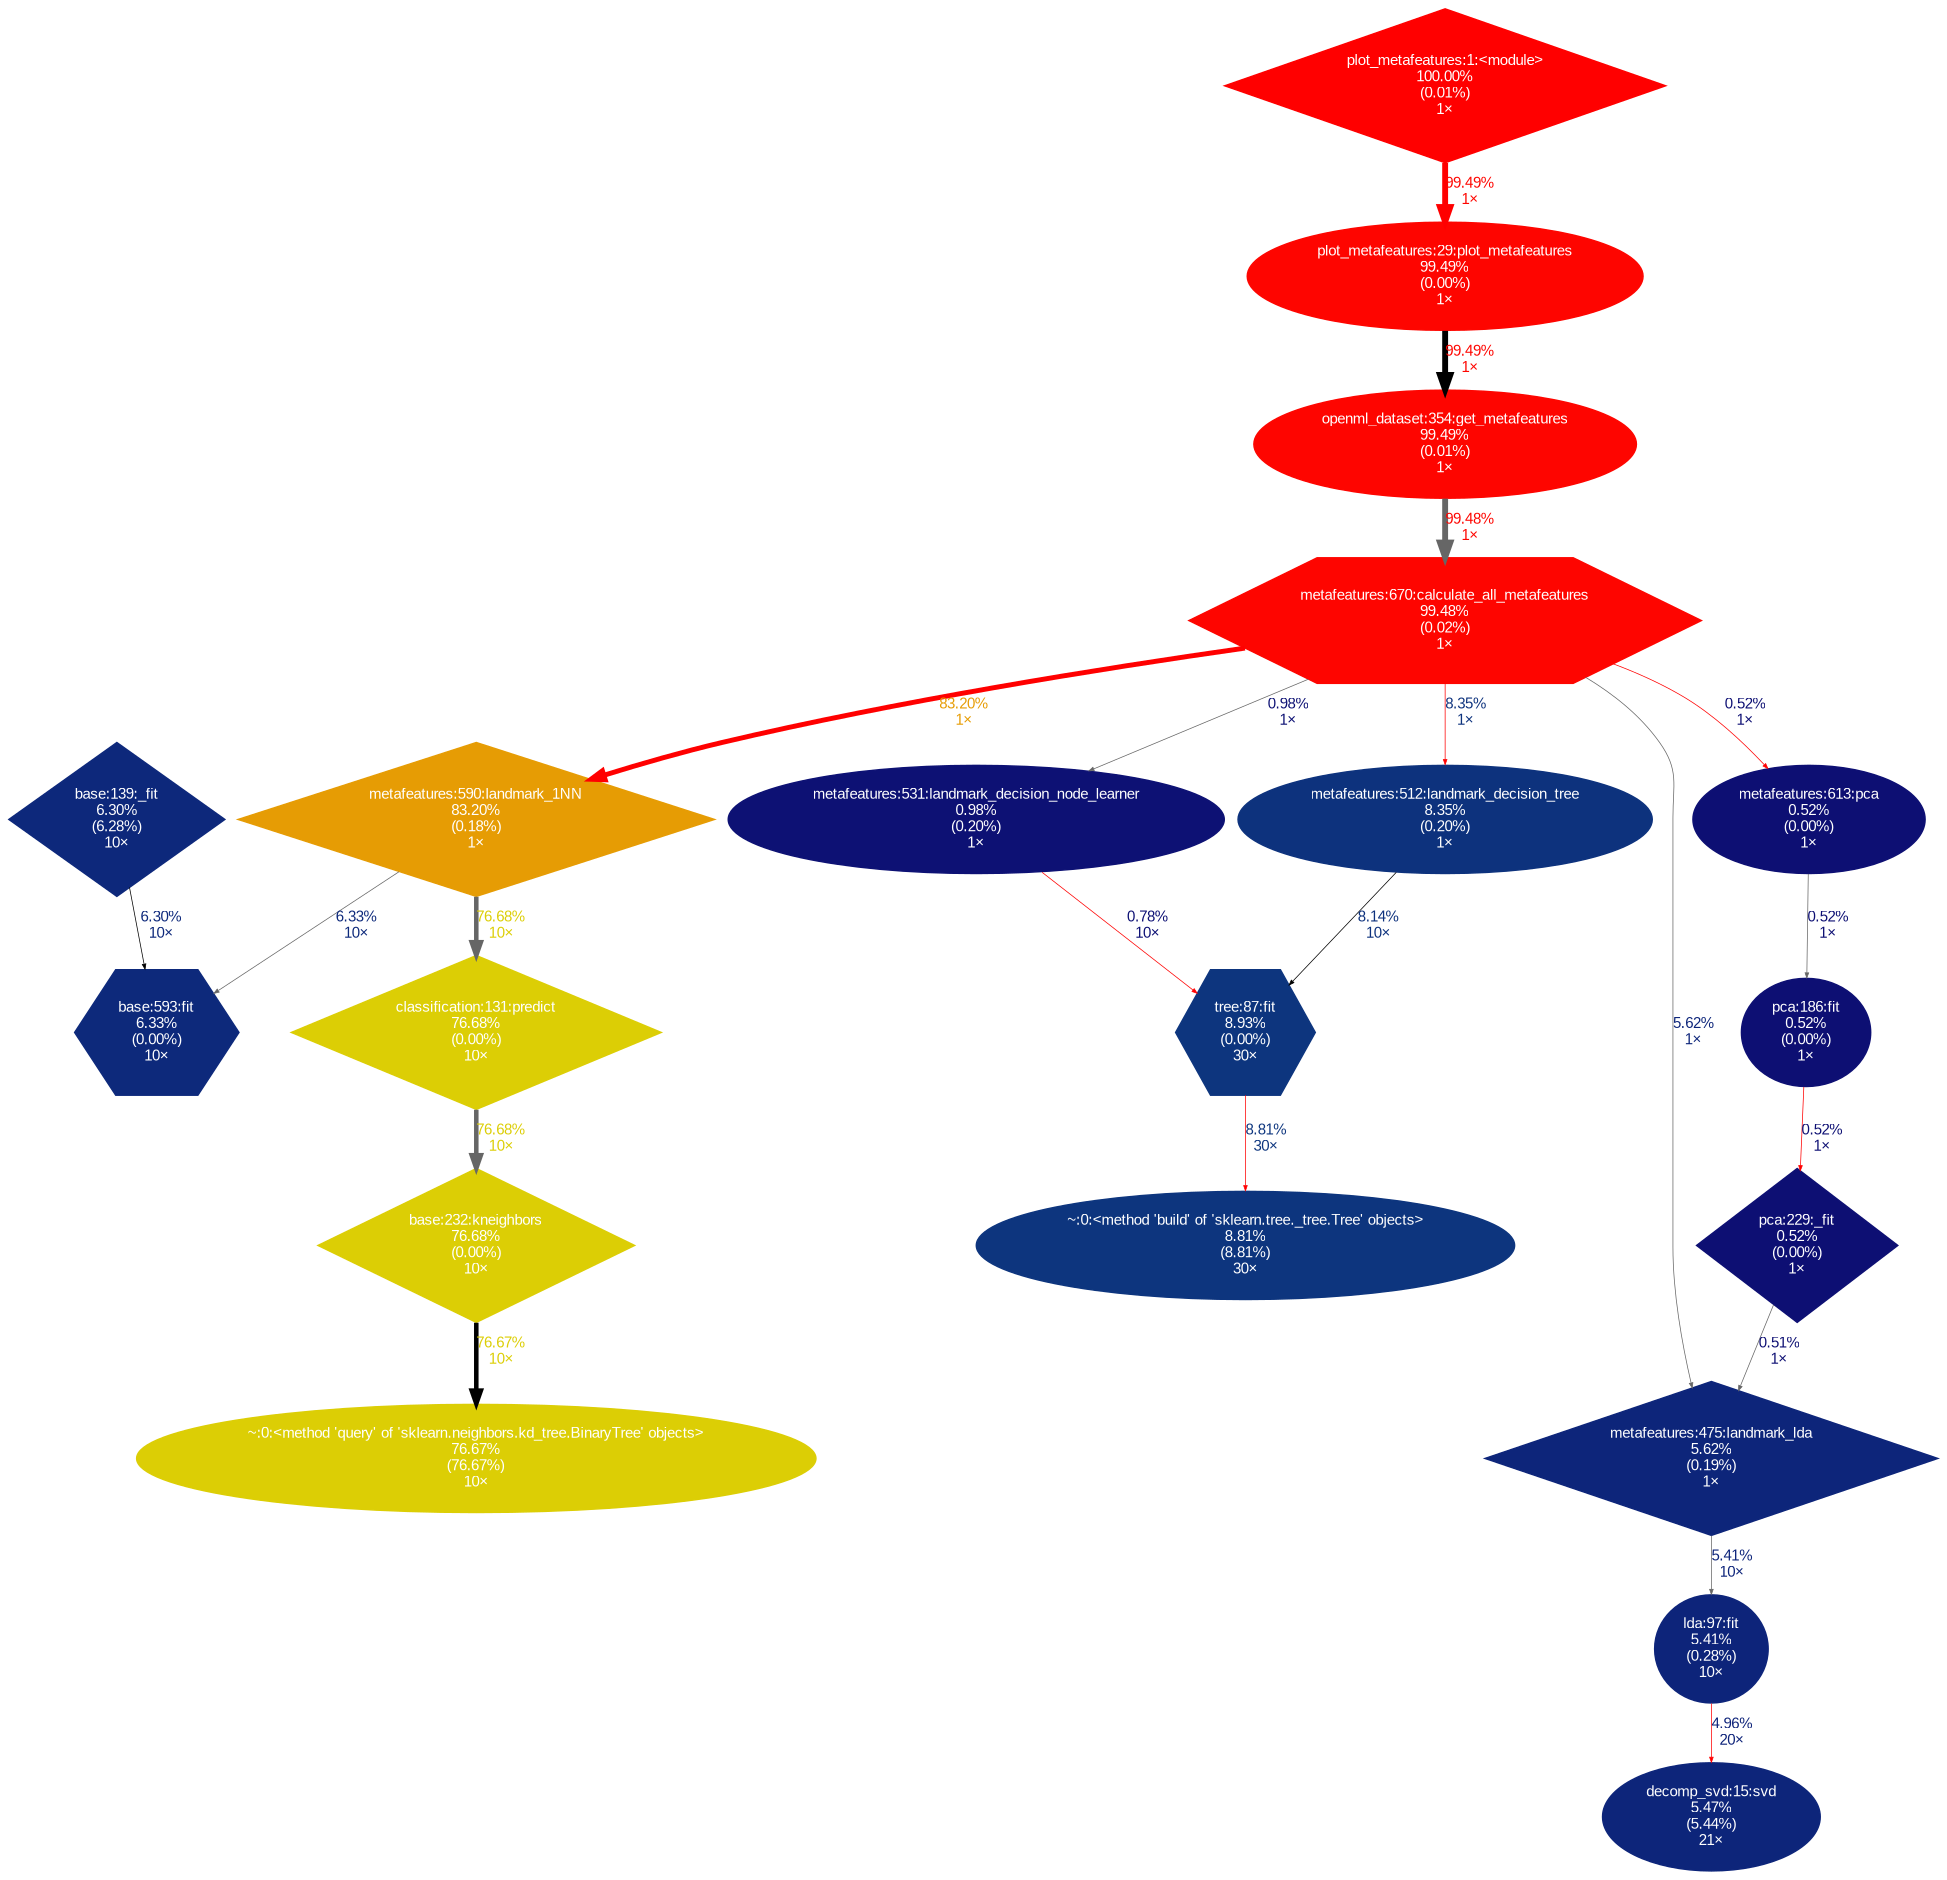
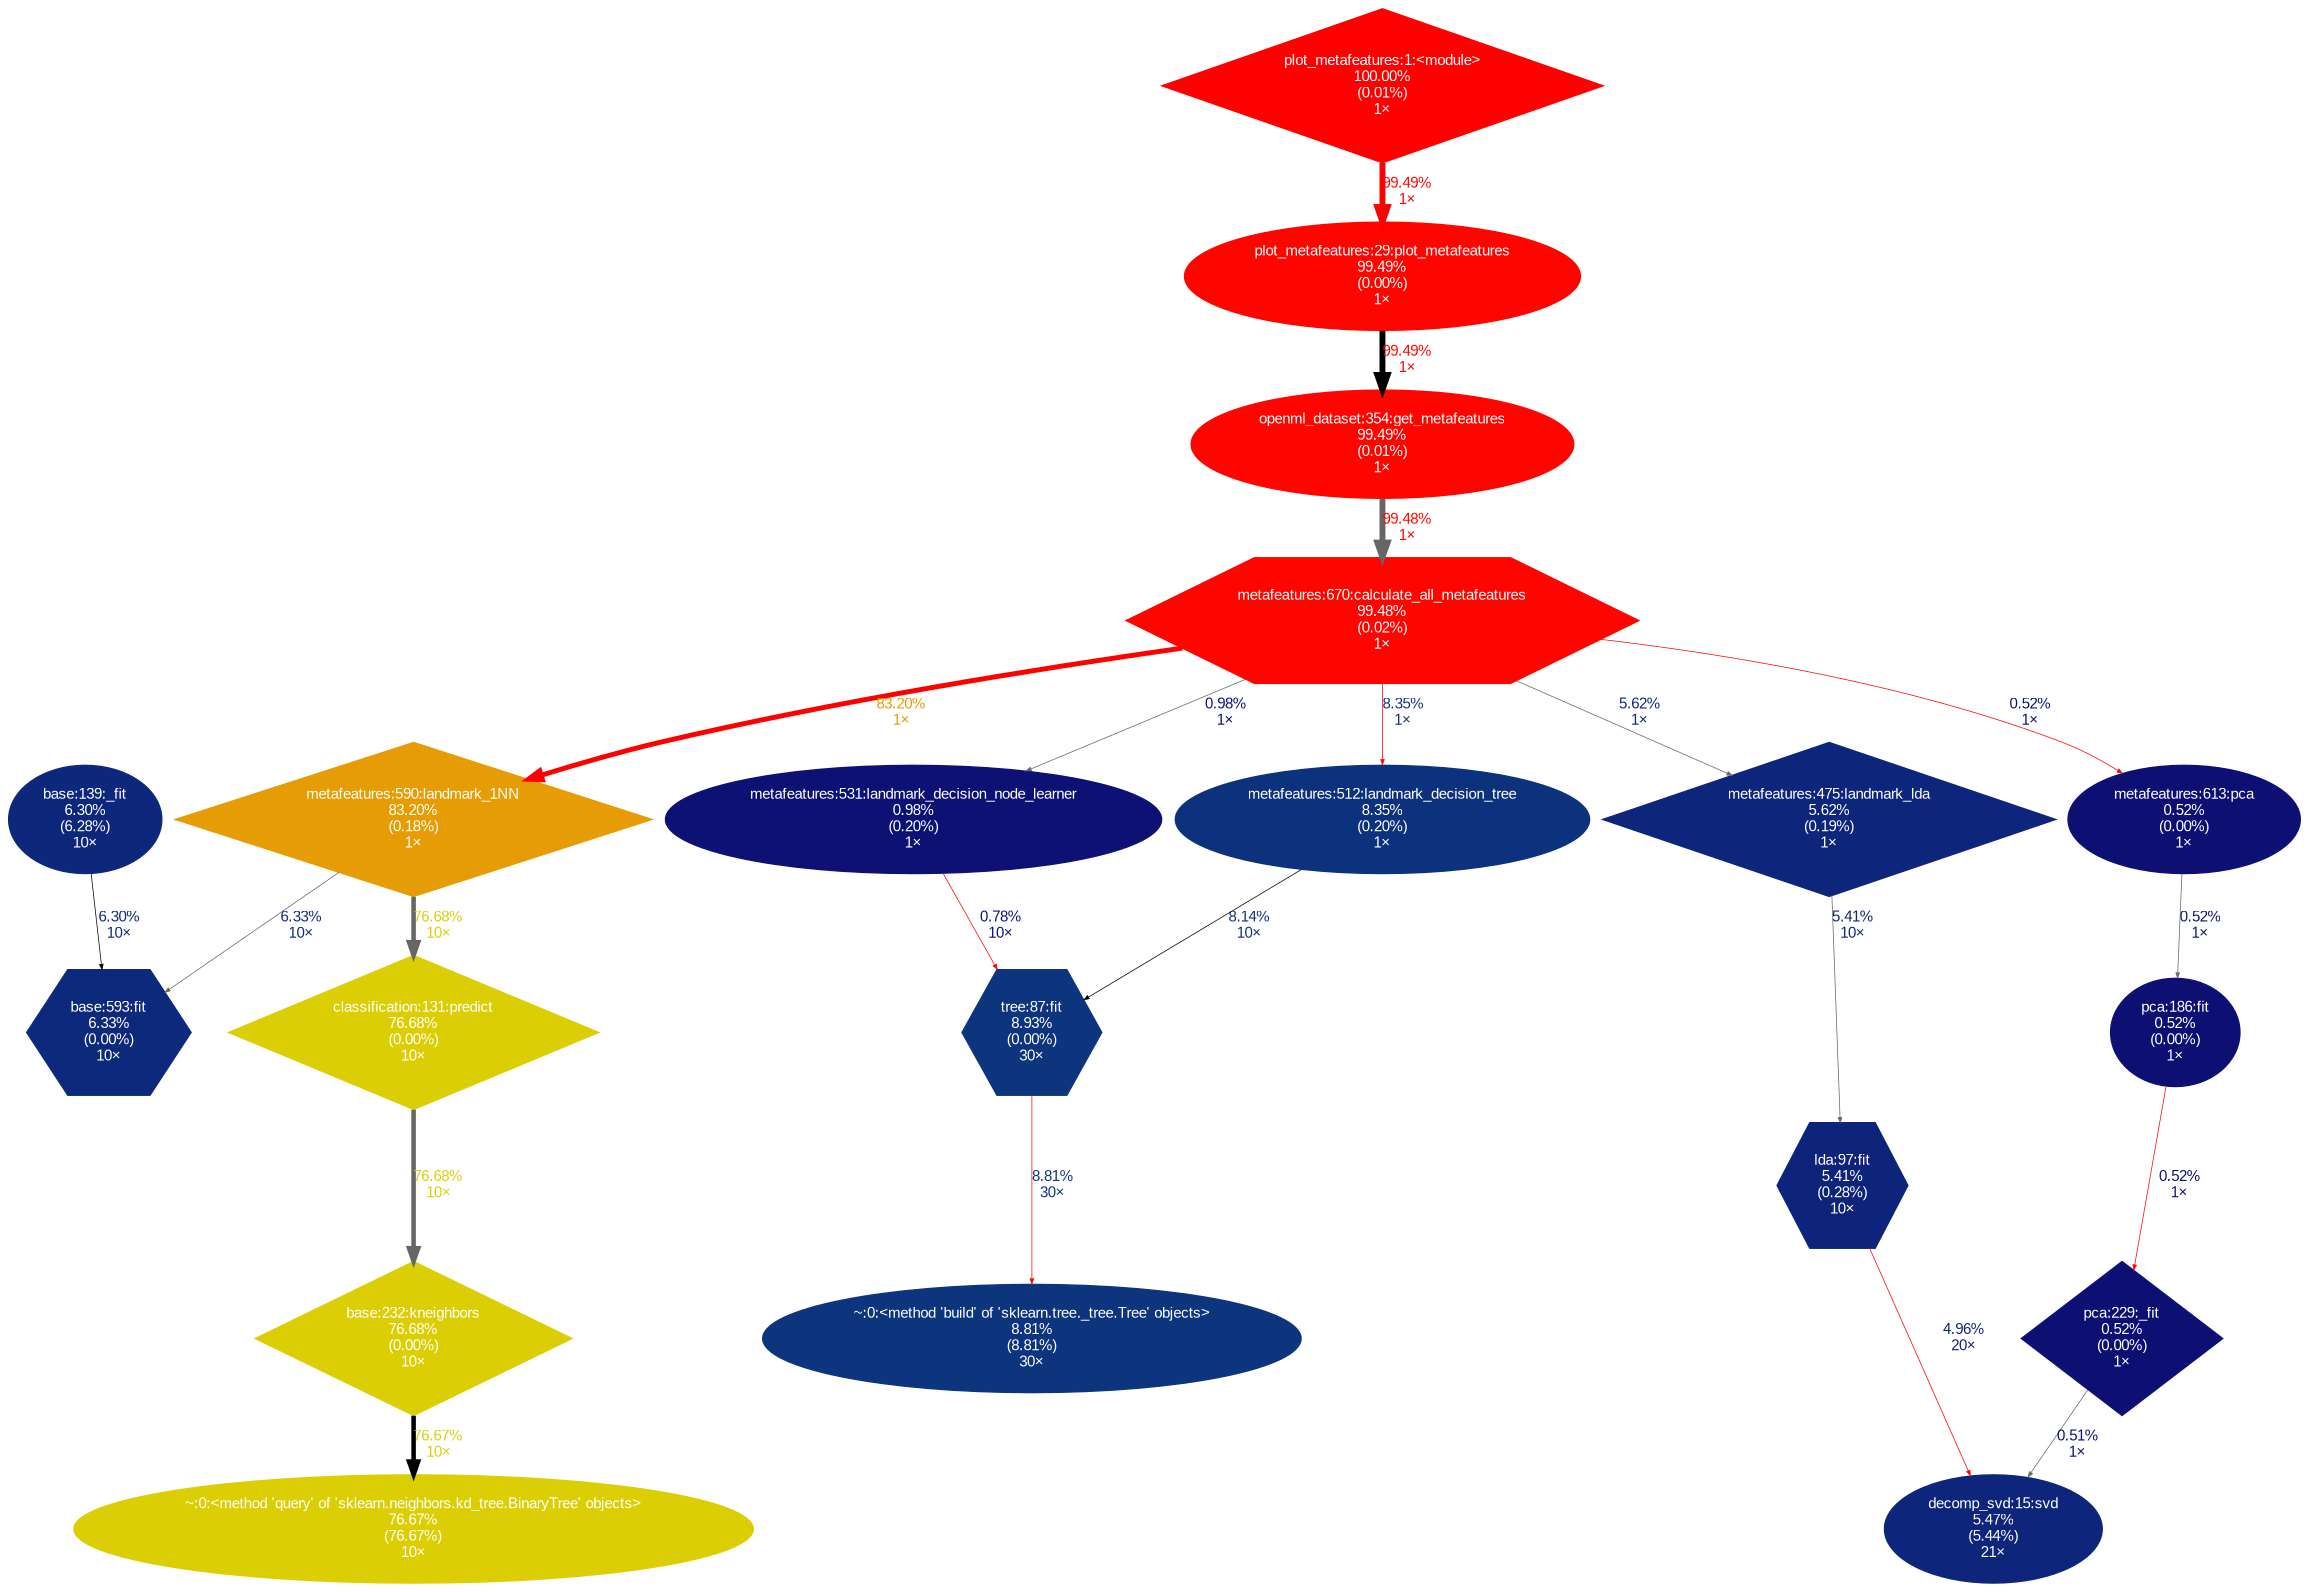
node "base:139:_fit 6.30% (6.28%) 10×": shape diamond -> ellipse
edge "pca:229:_fit 0.52% (0.00%) 1×" -> "metafeatures:475:landmark_lda 5.62% (0.19%) 1×": now "pca:229:_fit 0.52% (0.00%) 1×" -> "decomp_svd:15:svd 5.47% (5.44%) 21×"
node "lda:97:fit 5.41% (0.28%) 10×": shape ellipse -> hexagon
